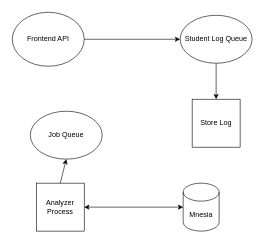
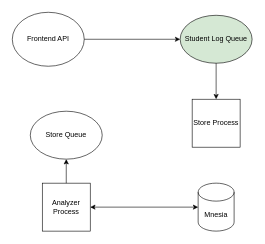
node "Student Log Queue": fillcolor #ffffff -> #d5e8d4
node "Store Log": label "Store Log" -> "Store Process"
node "Job Queue": label "Job Queue" -> "Store Queue"
node "Analyzer Process": moved (60, 207) -> (66, 207)
node "Mnesia": moved (201, 207) -> (216, 207)
